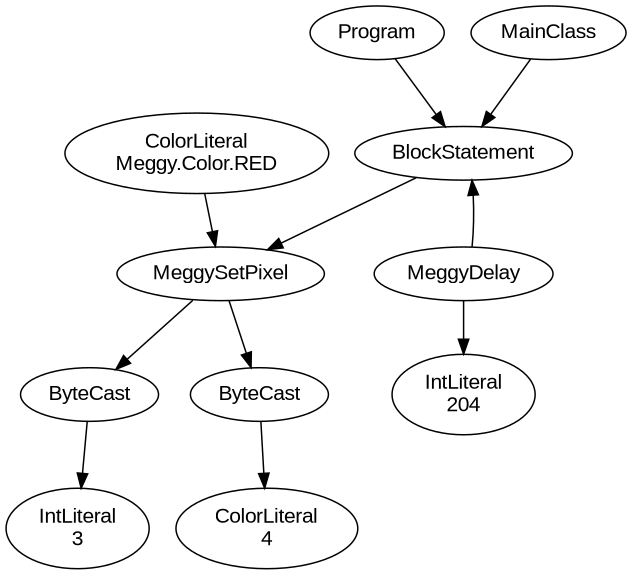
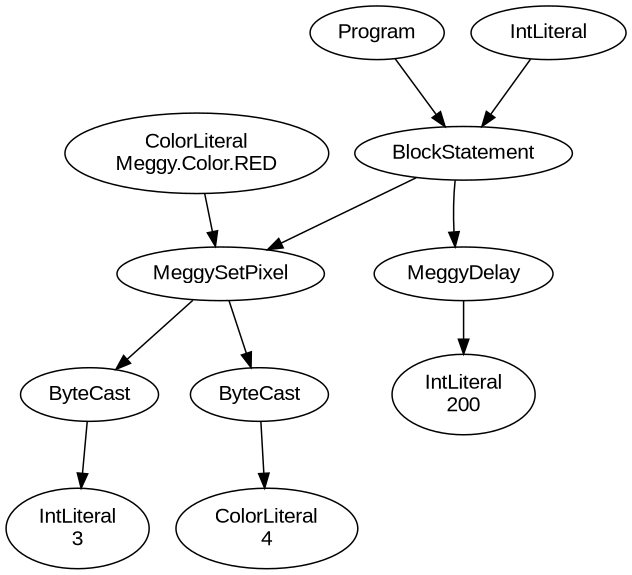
node "MainClass": label "MainClass" -> "IntLiteral"
edge "MeggyDelay" -> "BlockStatement": reversed
node "IntLiteral 204": label "IntLiteral 204" -> "IntLiteral 200"
